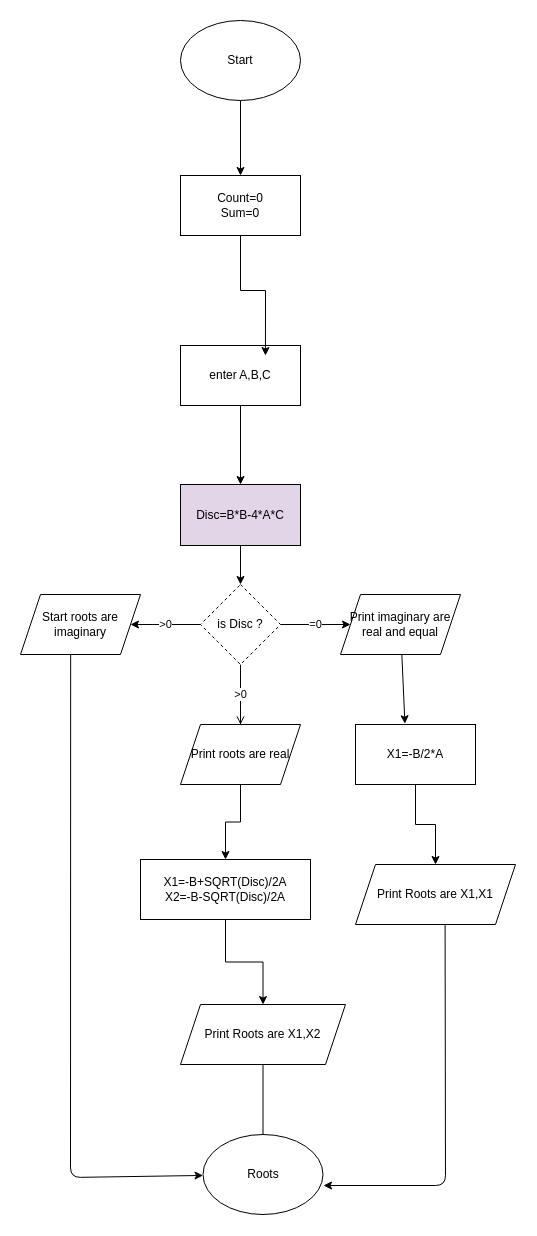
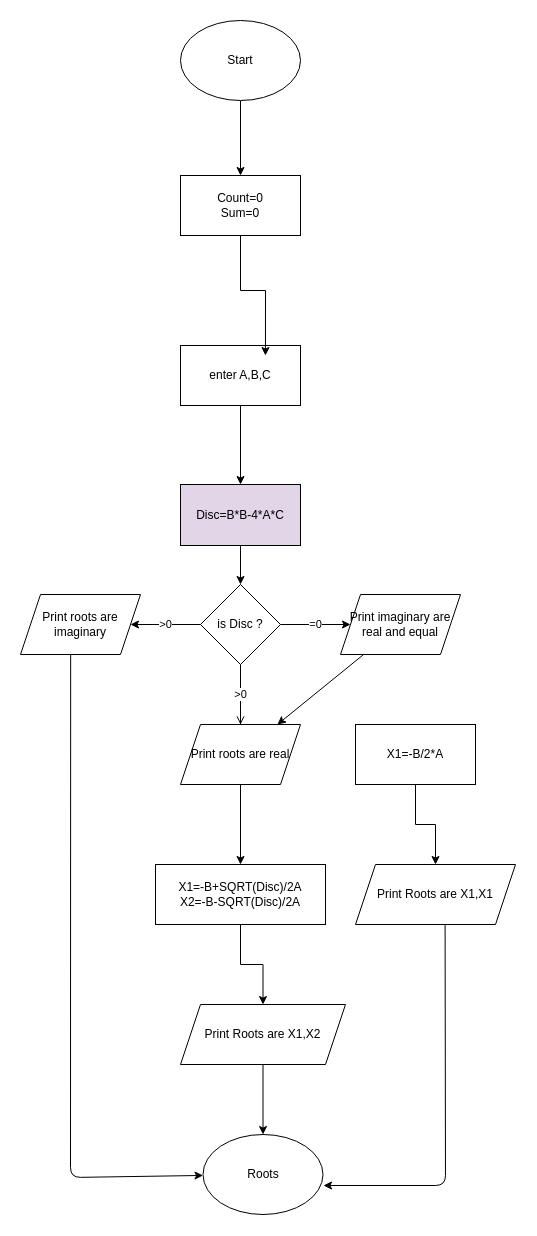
node "Start roots are imaginary": label "Start roots are imaginary" -> "Print roots are imaginary"
node "is Disc ?": style dashed -> solid
edge "Print imaginary are real and equal" -> "X1=-B/2*A": now "Print imaginary are real and equal" -> "Print roots are real"
node "X1=-B+SQRT(Disc)/2A X2=-B-SQRT(Disc)/2A": moved (226, 890) -> (241, 895)
edge "Print Roots are X1,X2" -- "Roots": arrowhead none -> classic
